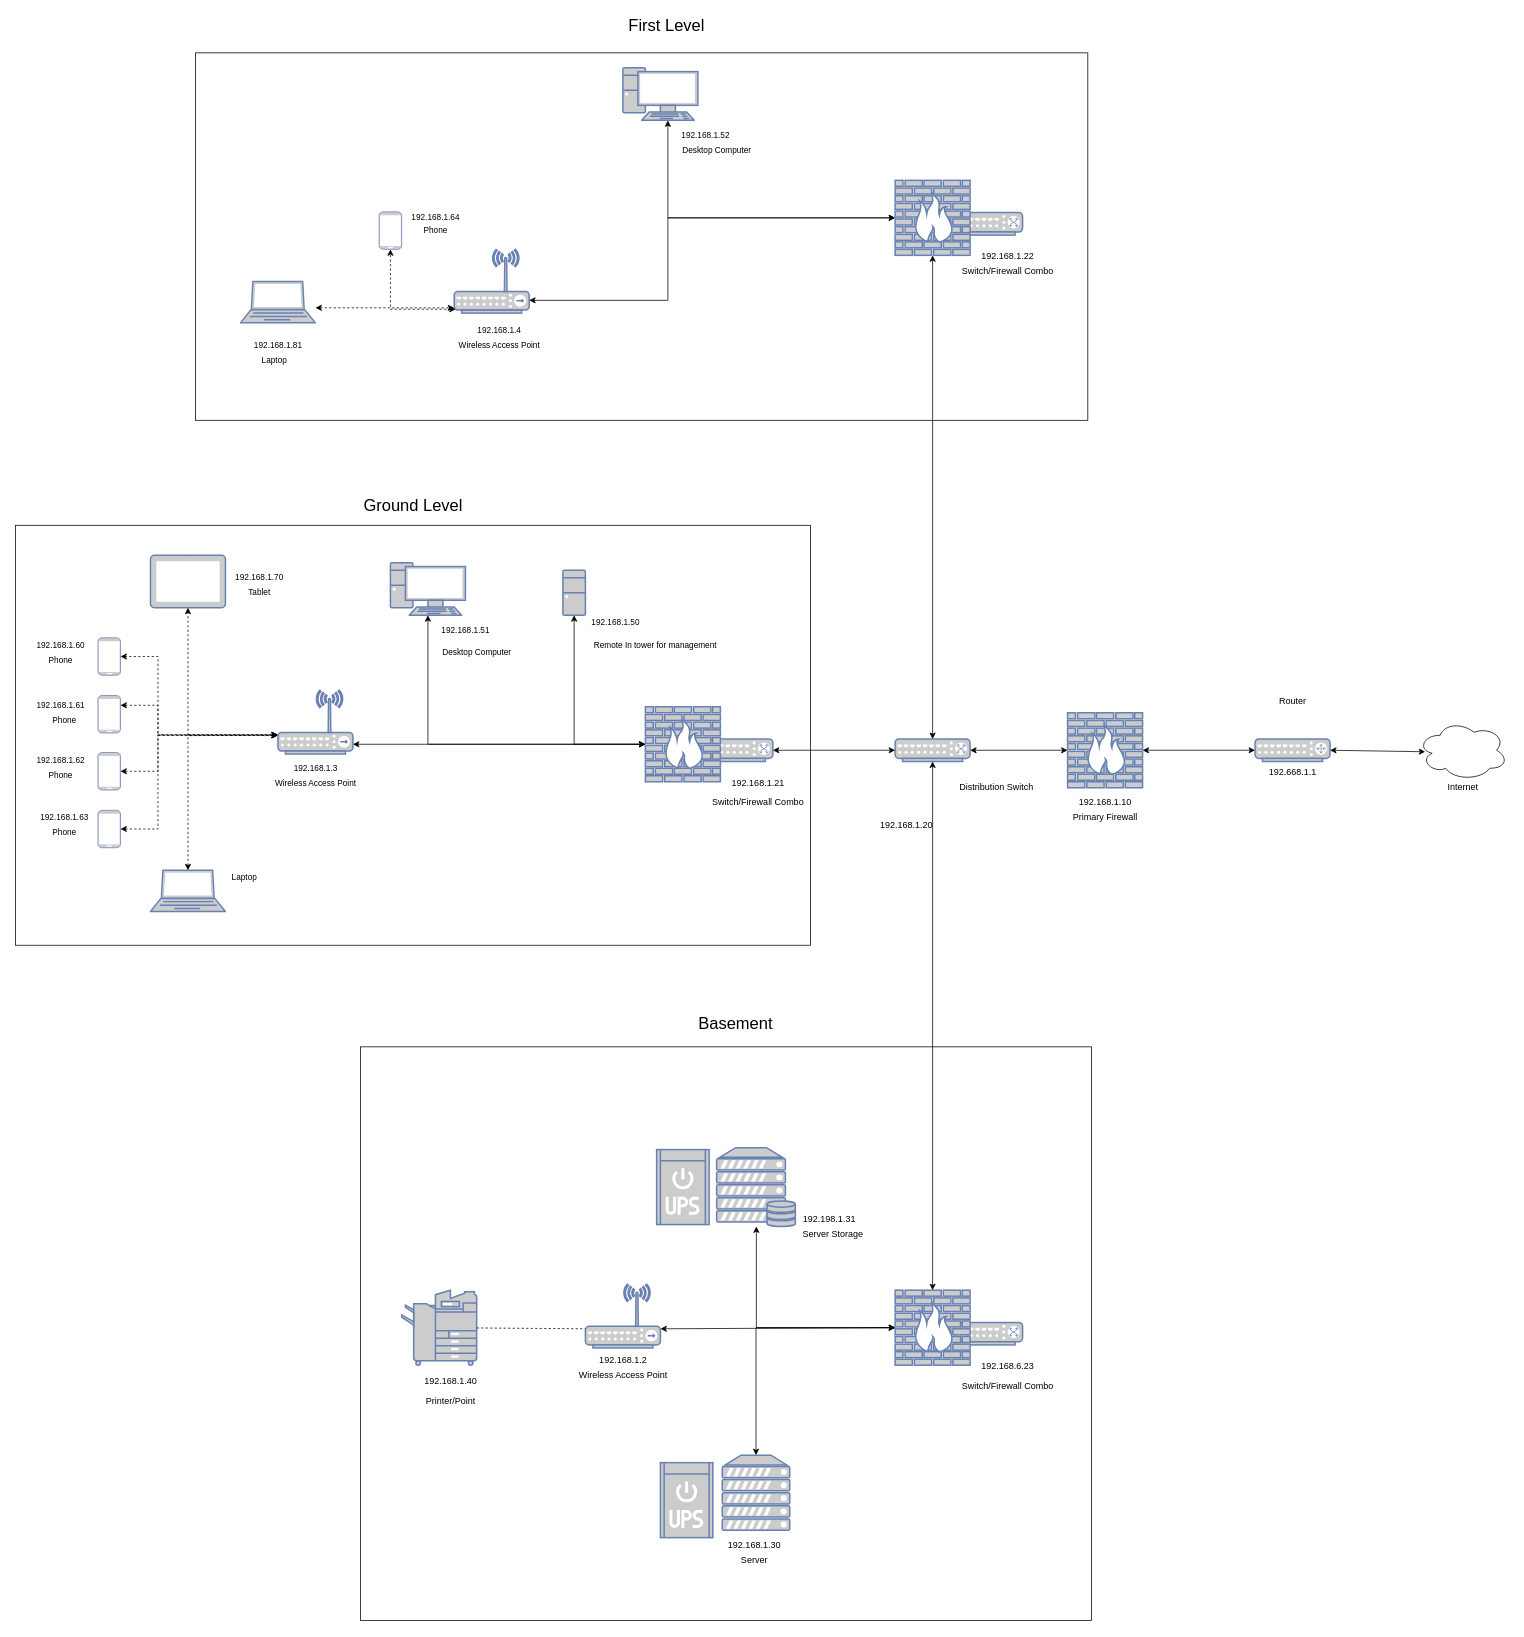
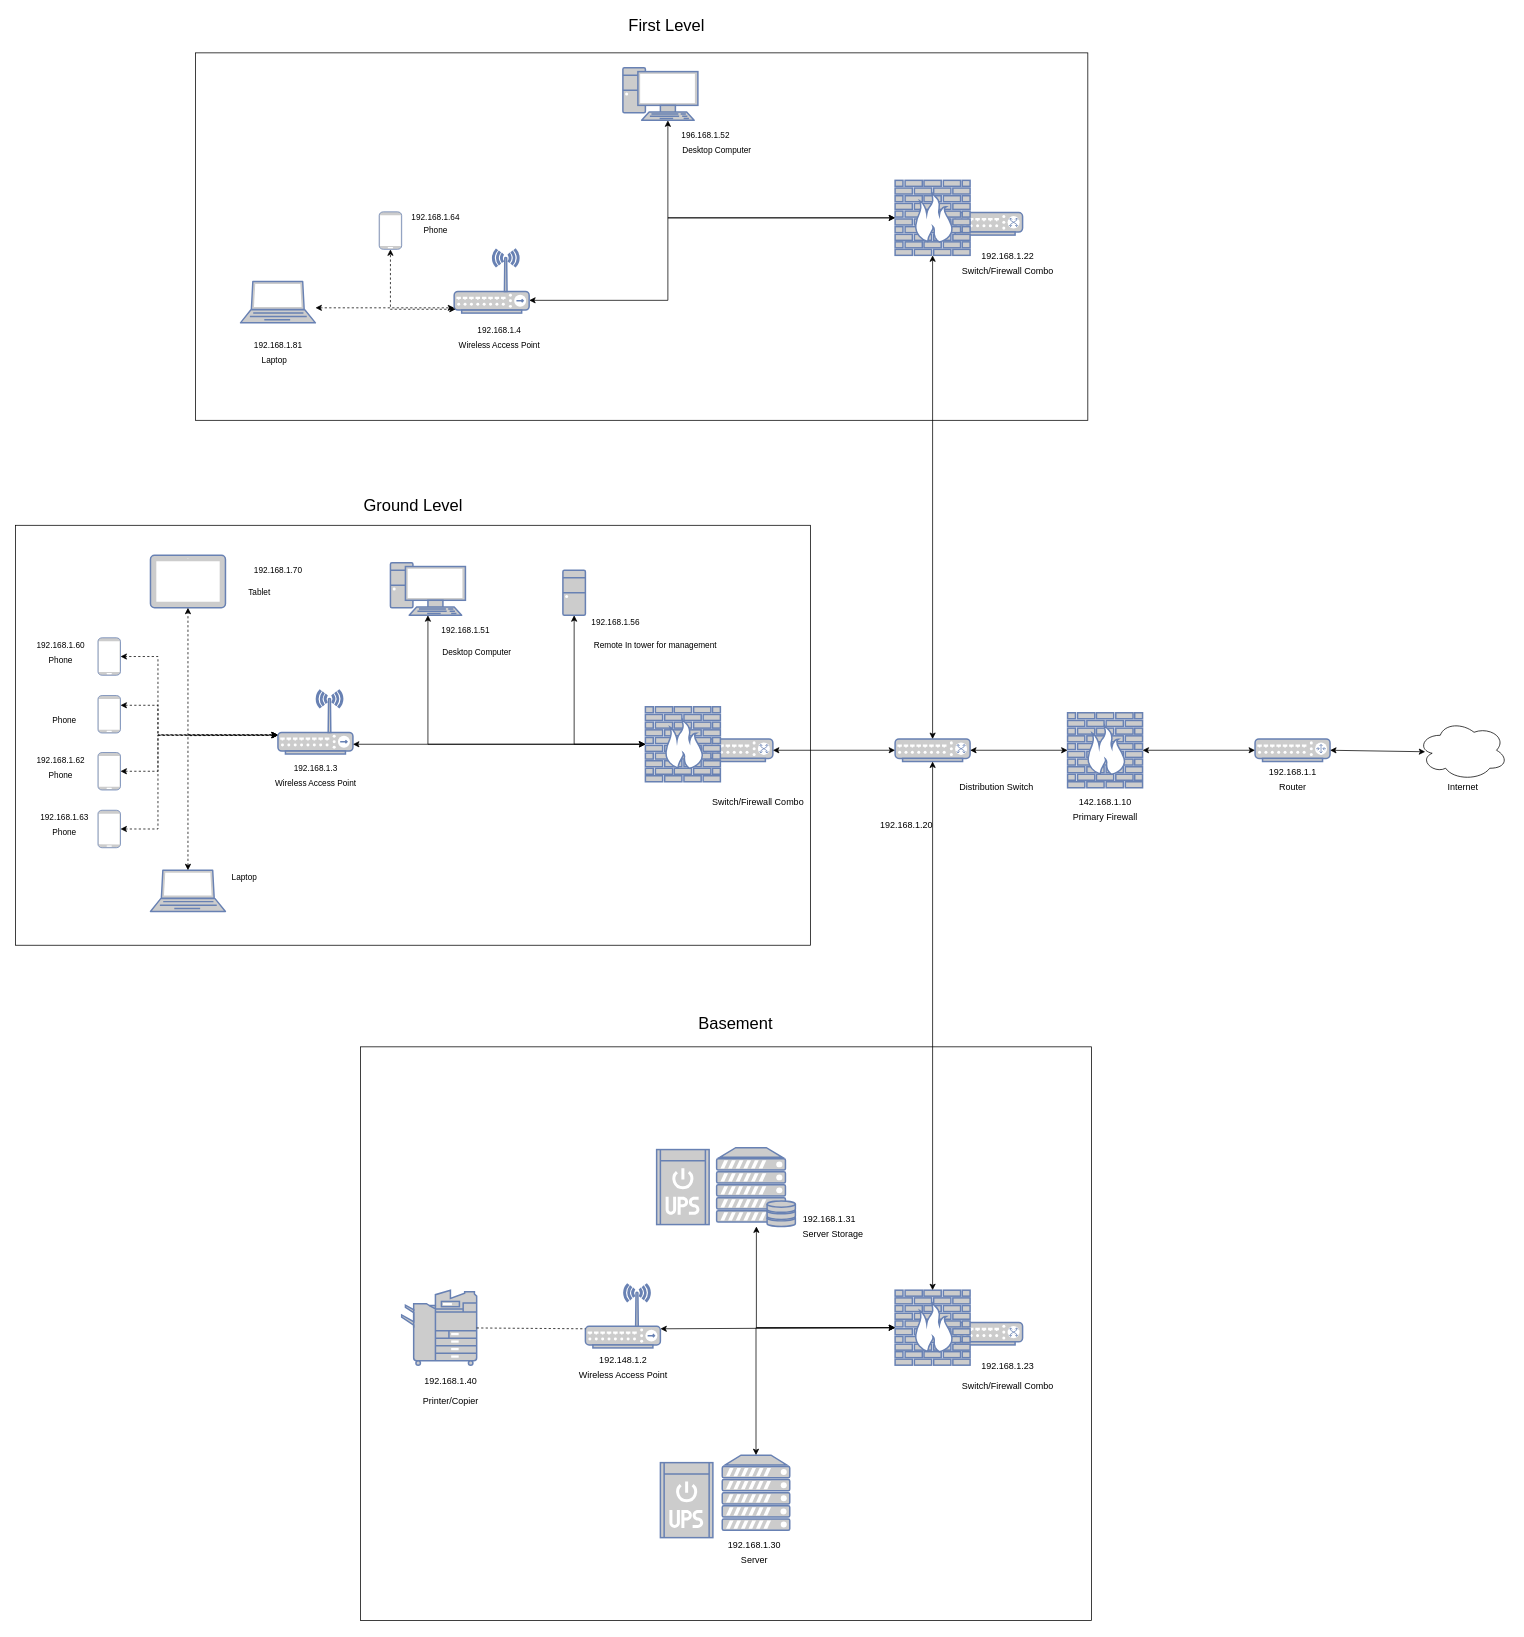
node "192.168.1.52": label "192.168.1.52" -> "196.168.1.52"
node "192.168.1.70": moved (259, 578) -> (278, 570)
node "192.168.1.50": label "192.168.1.50" -> "192.168.1.56"
node "Router": moved (1293, 702) -> (1293, 788)
node "192.168.1.61": removed
node "192.668.1.1": label "192.668.1.1" -> "192.168.1.1"
node "192.168.1.21": removed
node "192.168.1.10": label "192.168.1.10" -> "142.168.1.10"
node "192.198.1.31": label "192.198.1.31" -> "192.168.1.31"
node "192.168.1.2": label "192.168.1.2" -> "192.148.1.2"
node "192.168.6.23": label "192.168.6.23" -> "192.168.1.23"
node "Printer/Point": label "Printer/Point" -> "Printer/Copier"
